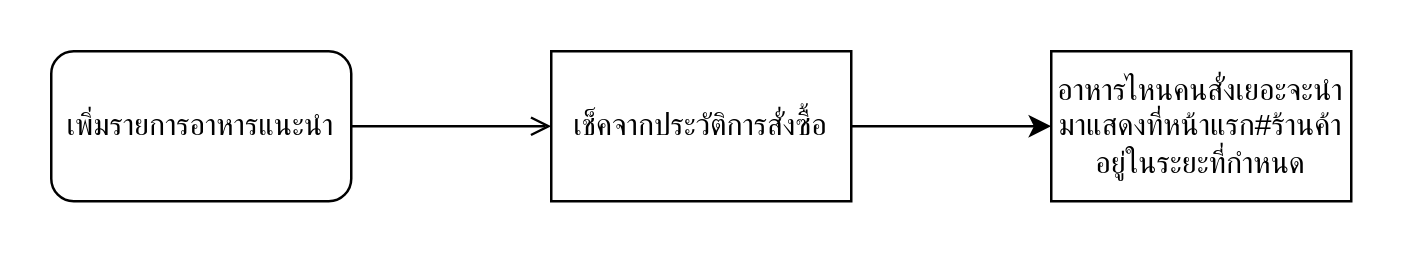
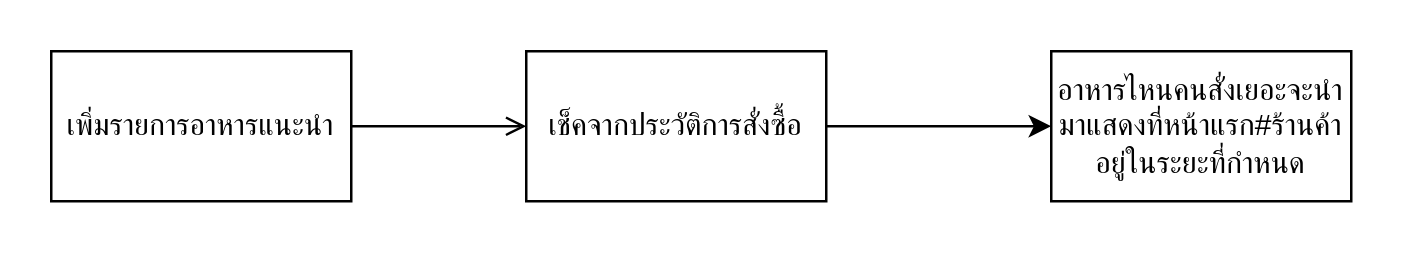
node "เพิ่มรายการอาหารแนะนำ": shape rounded rectangle -> rectangle
node "เช็คจากประวัติการสั่งซื้อ": moved (701, 126) -> (676, 126)
